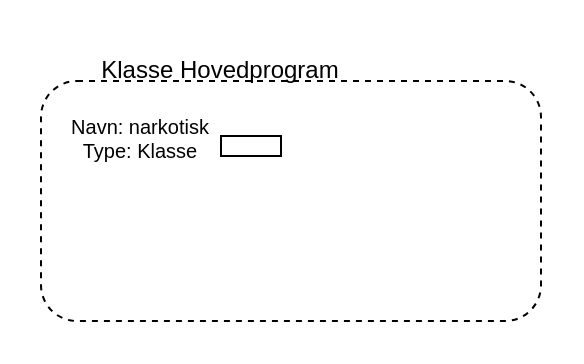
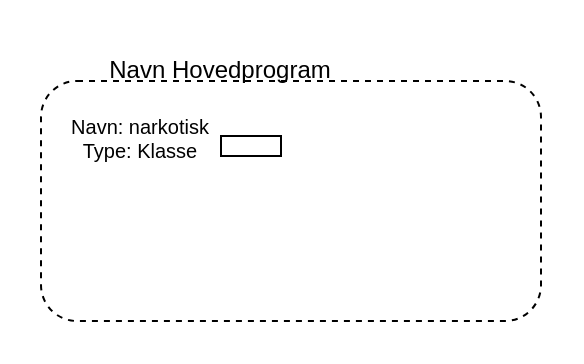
node "Klasse Hovedprogram": label "Klasse Hovedprogram" -> "Navn Hovedprogram"
